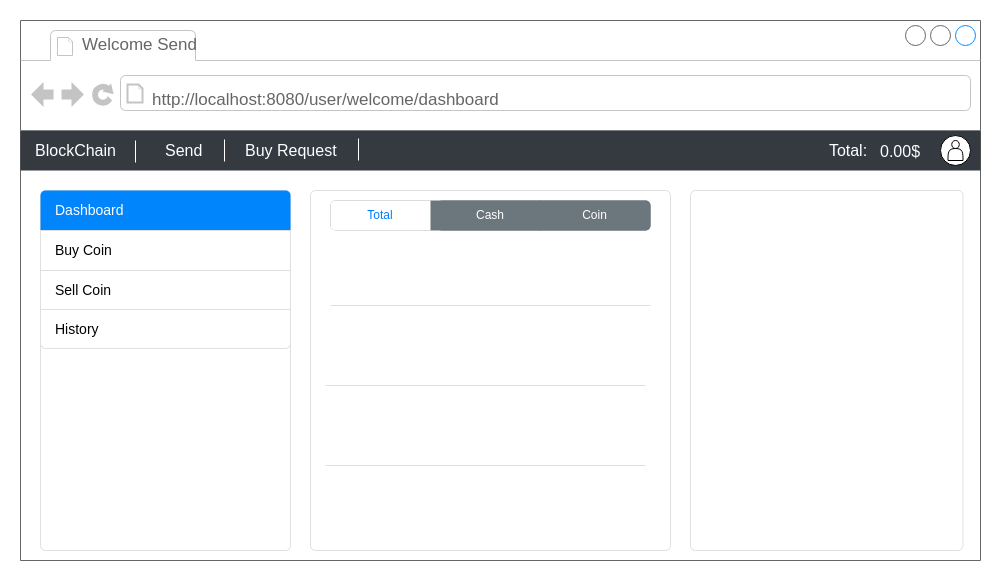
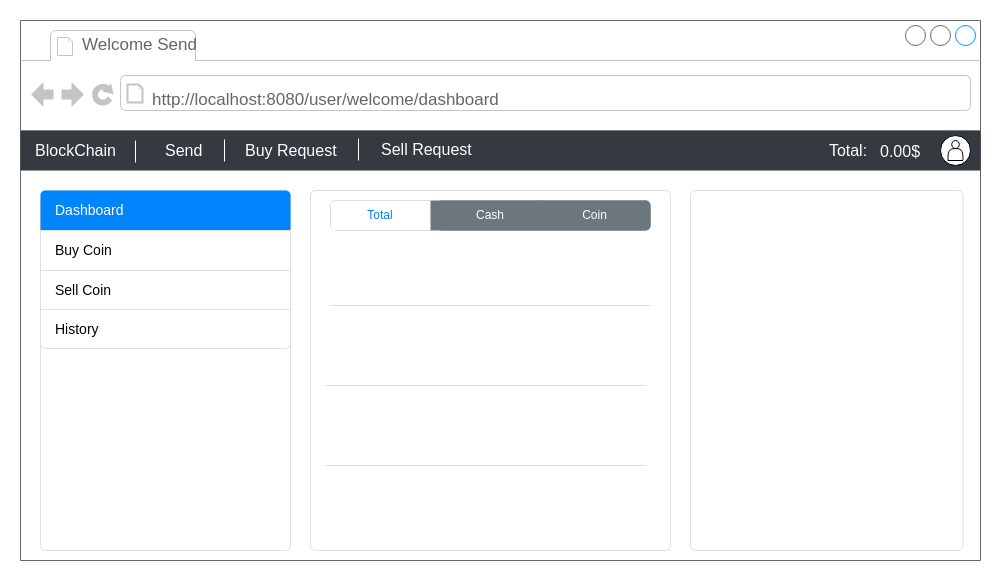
node "Sell Request": added
